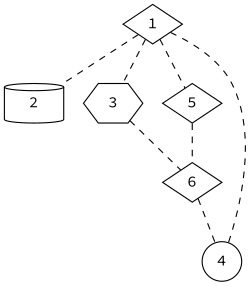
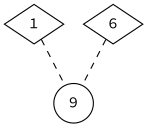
node "2": removed
node "3": removed
node "5": removed
node "4": label "4" -> "9"
